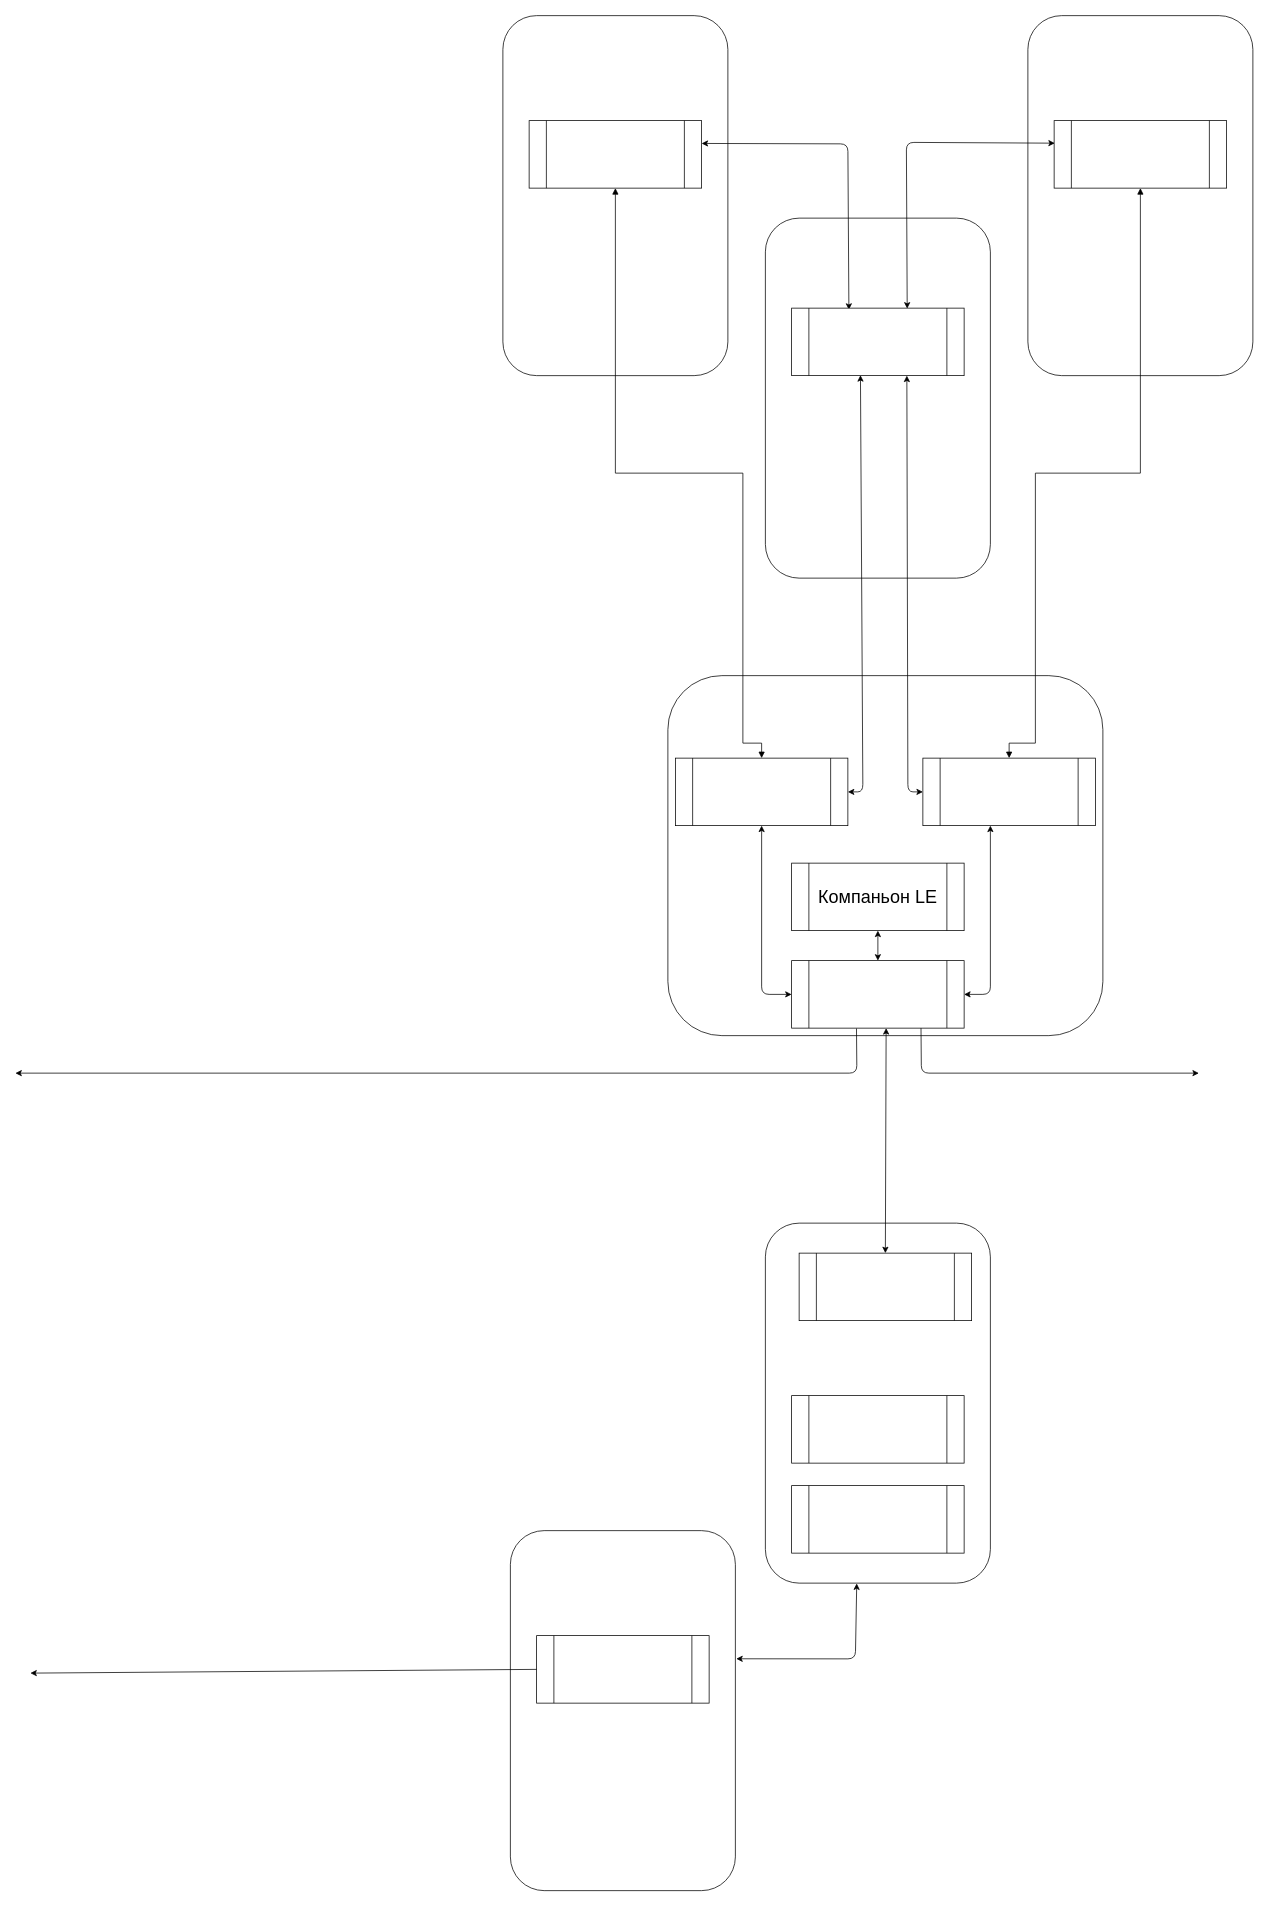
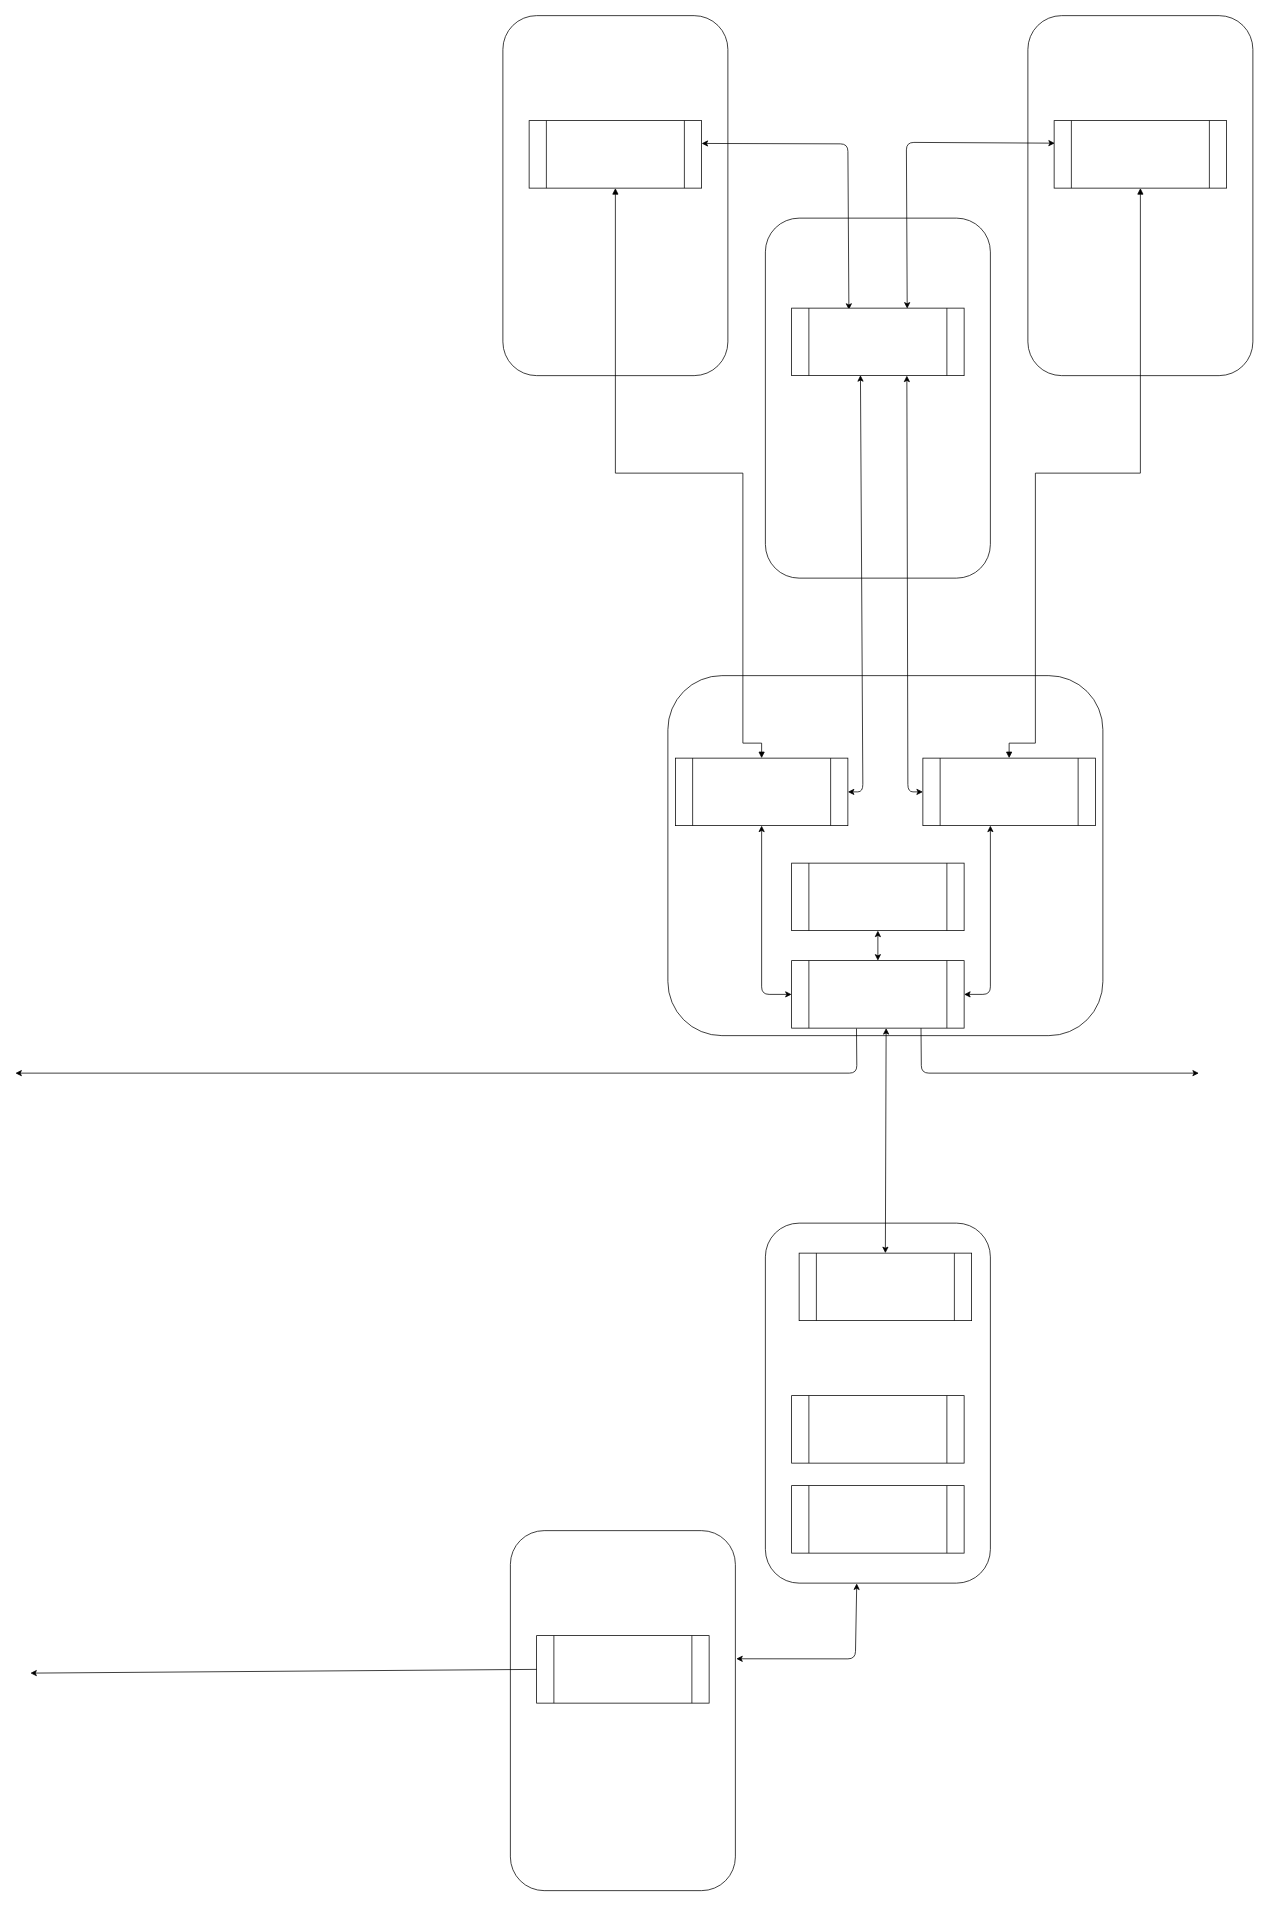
node "Компаньон LE": removed
